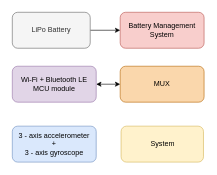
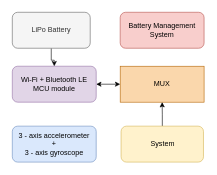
edge "LiPo Battery" -> "Battery Management System": now "LiPo Battery" -> "Wi-Fi + Bluetooth LE MCU module"
node "MUX": shape rounded rectangle -> rectangle
edge "System" -> "MUX": added
